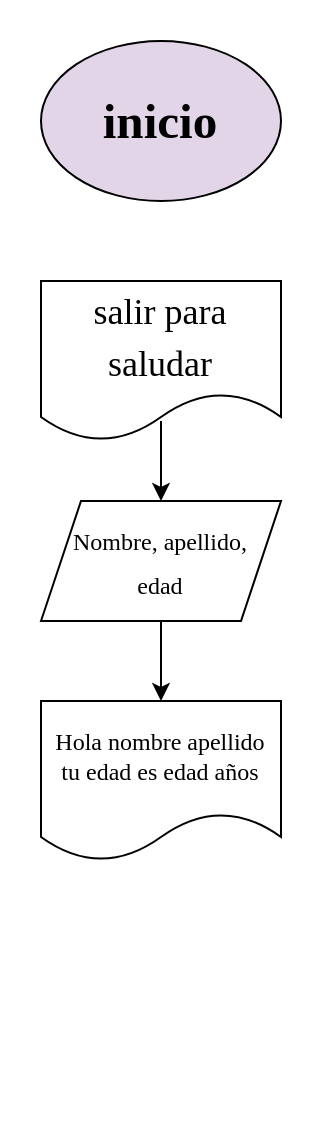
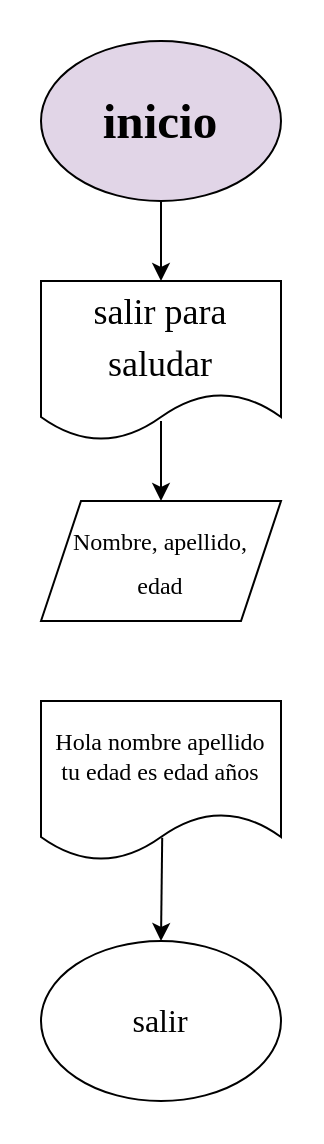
edge "inicio" -> "salir para saludar": added
edge "Nombre, apellido, edad" -> "Hola nombre apellido tu edad es edad años": removed
edge "Hola nombre apellido tu edad es edad años" -> "salir": added
node "salir": added
